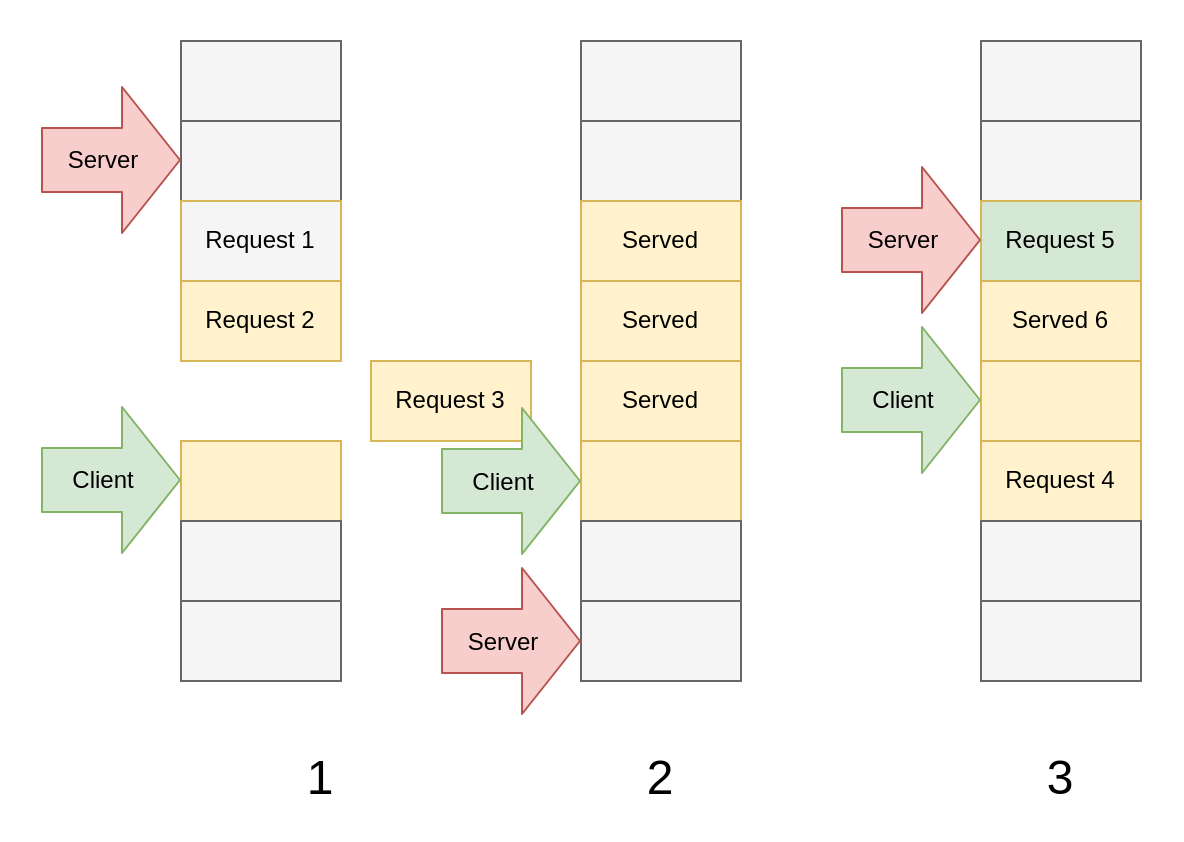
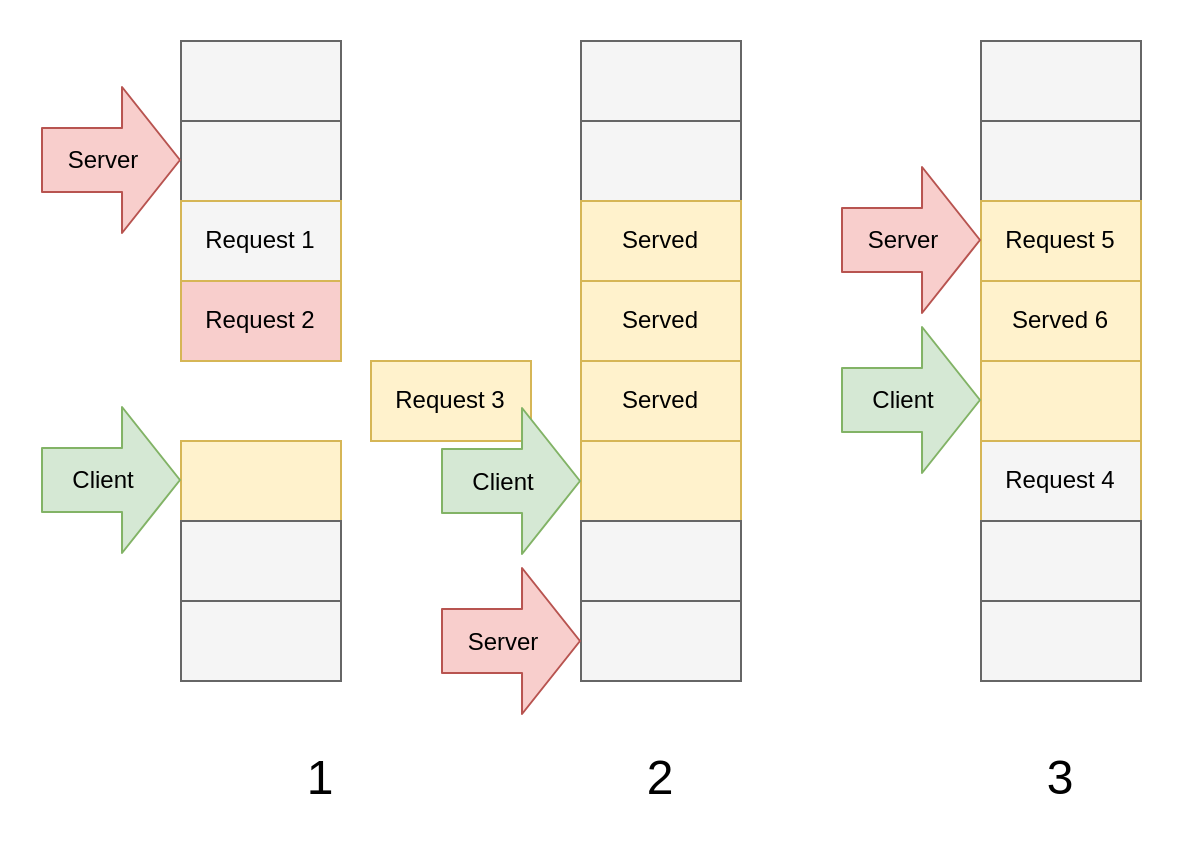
node "Request 5": fillcolor #d5e8d4 -> #fff2cc
node "Request 2": fillcolor #fff2cc -> #f8cecc
node "Request 4": fillcolor #fff2cc -> #f5f5f5
